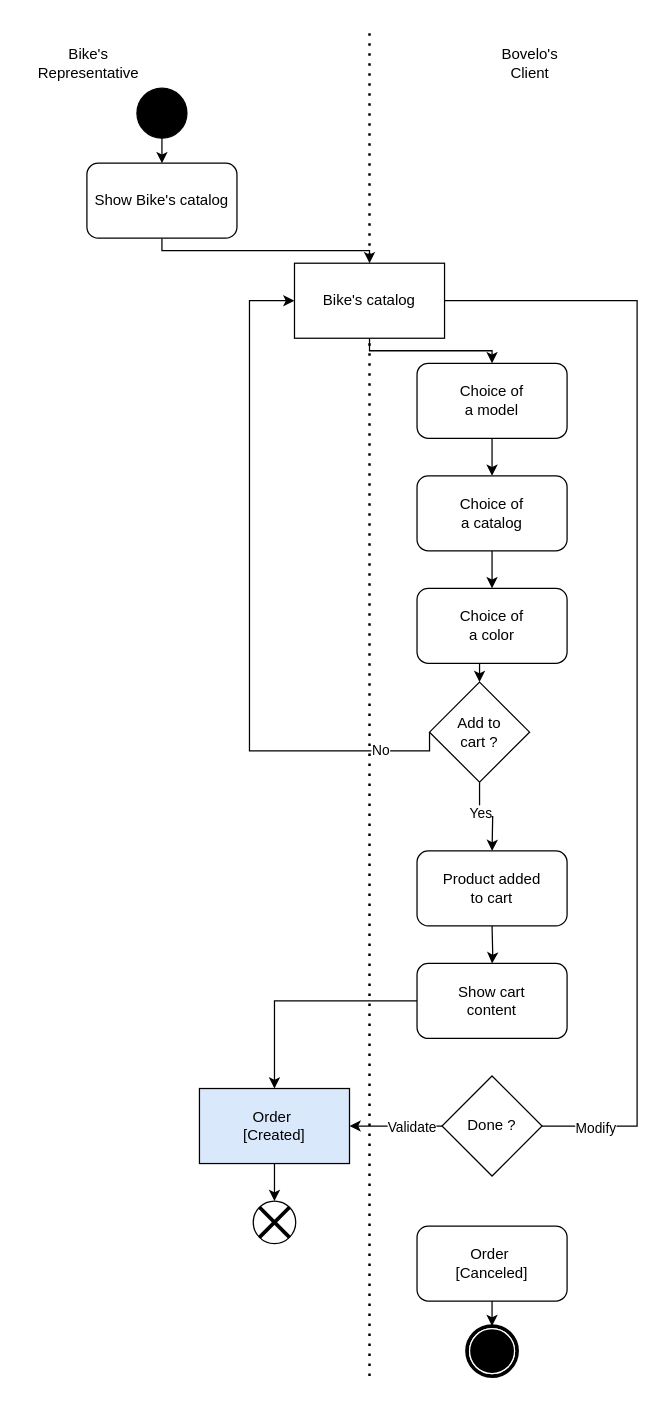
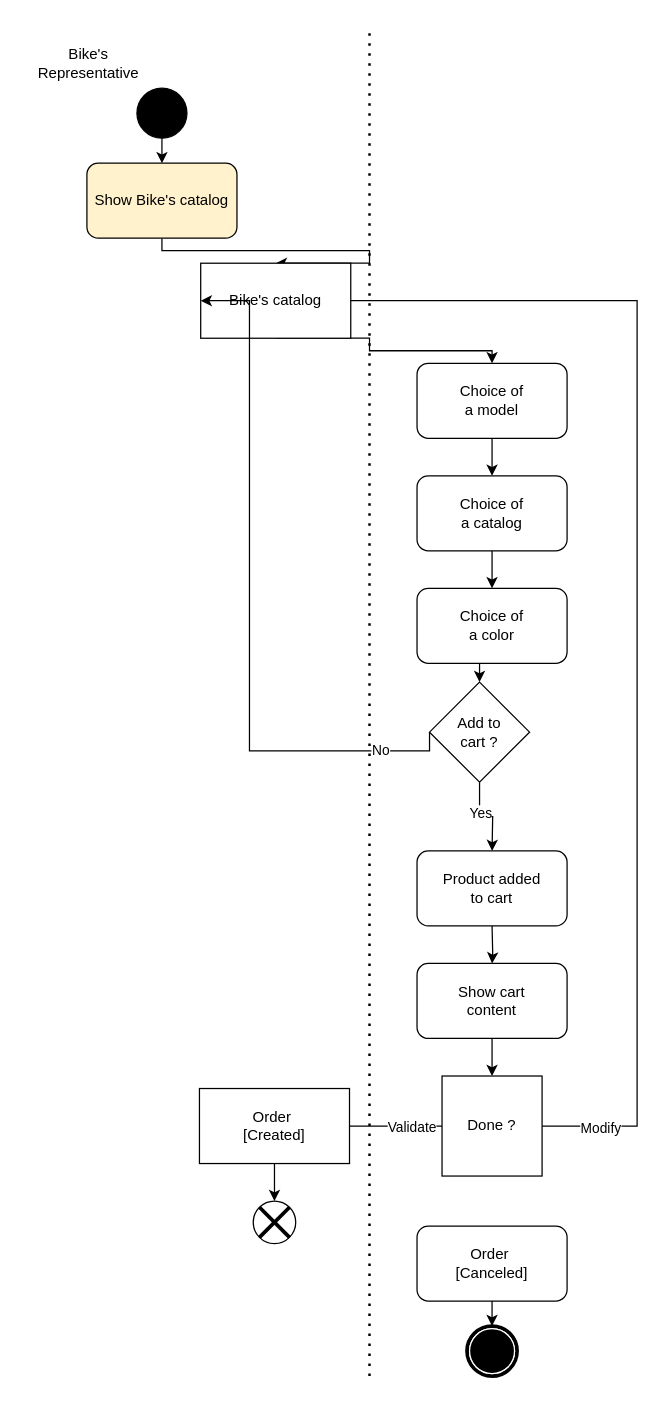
node "Bovelo's Client": removed
node "Show Bike's catalog": fillcolor #ffffff -> #fff2cc
node "Bike's catalog": moved (369, 301) -> (276, 301)
edge "Show cart content" -> "Order [Created]": now "Show cart content" -> "Done ?"
node "Order [Created]": fillcolor #dae8fc -> #ffffff
edge "Done ?" -> "Order [Created]": arrowhead classic -> none
node "Done ?": shape diamond -> rectangle
